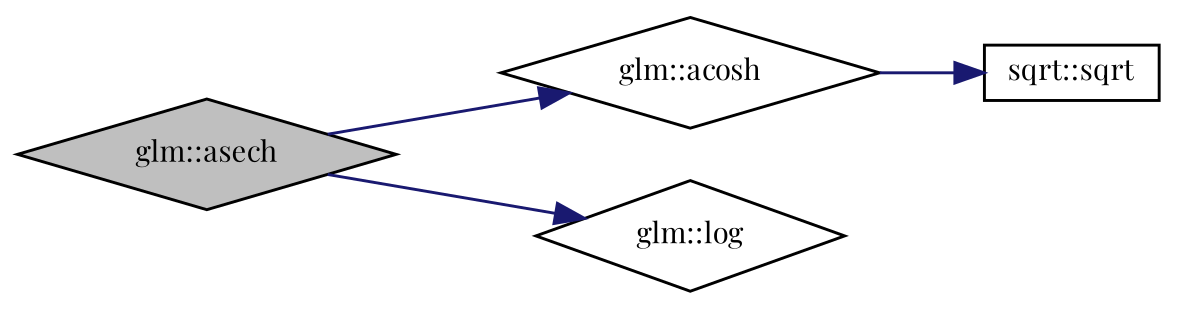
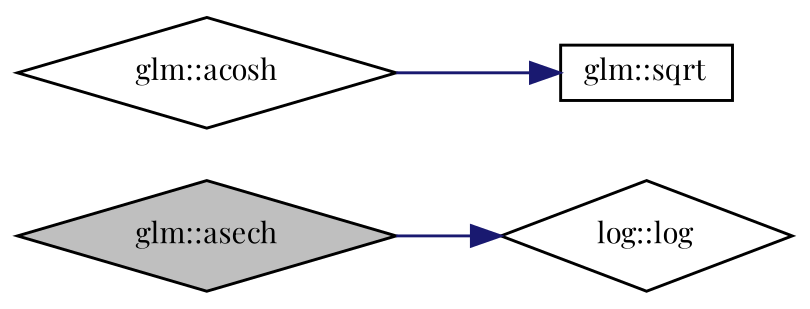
node "sqrt::sqrt": label "sqrt::sqrt" -> "glm::sqrt"
edge "glm::asech" -> "glm::acosh": removed
node "glm::log": label "glm::log" -> "log::log"
